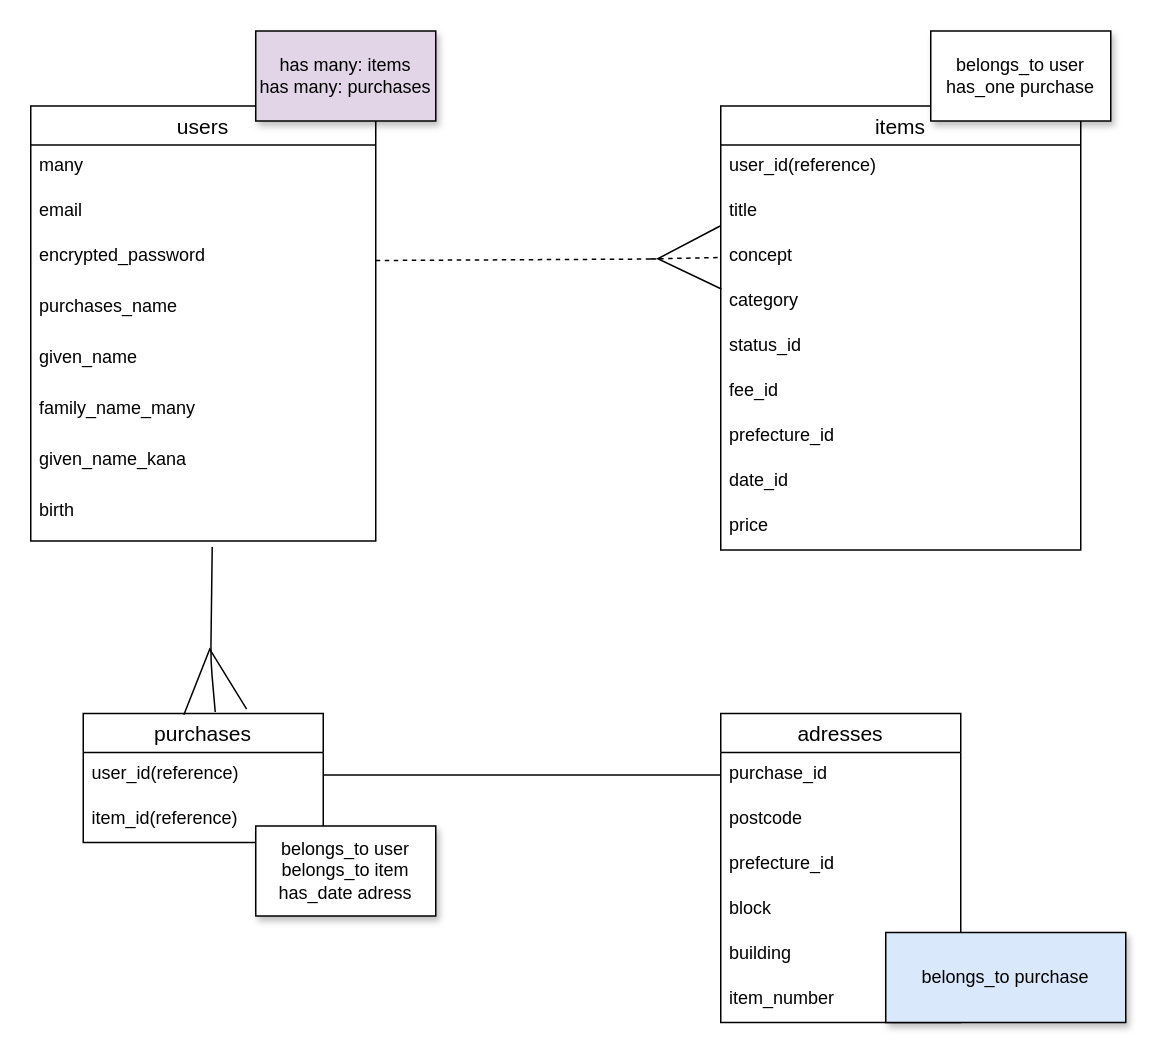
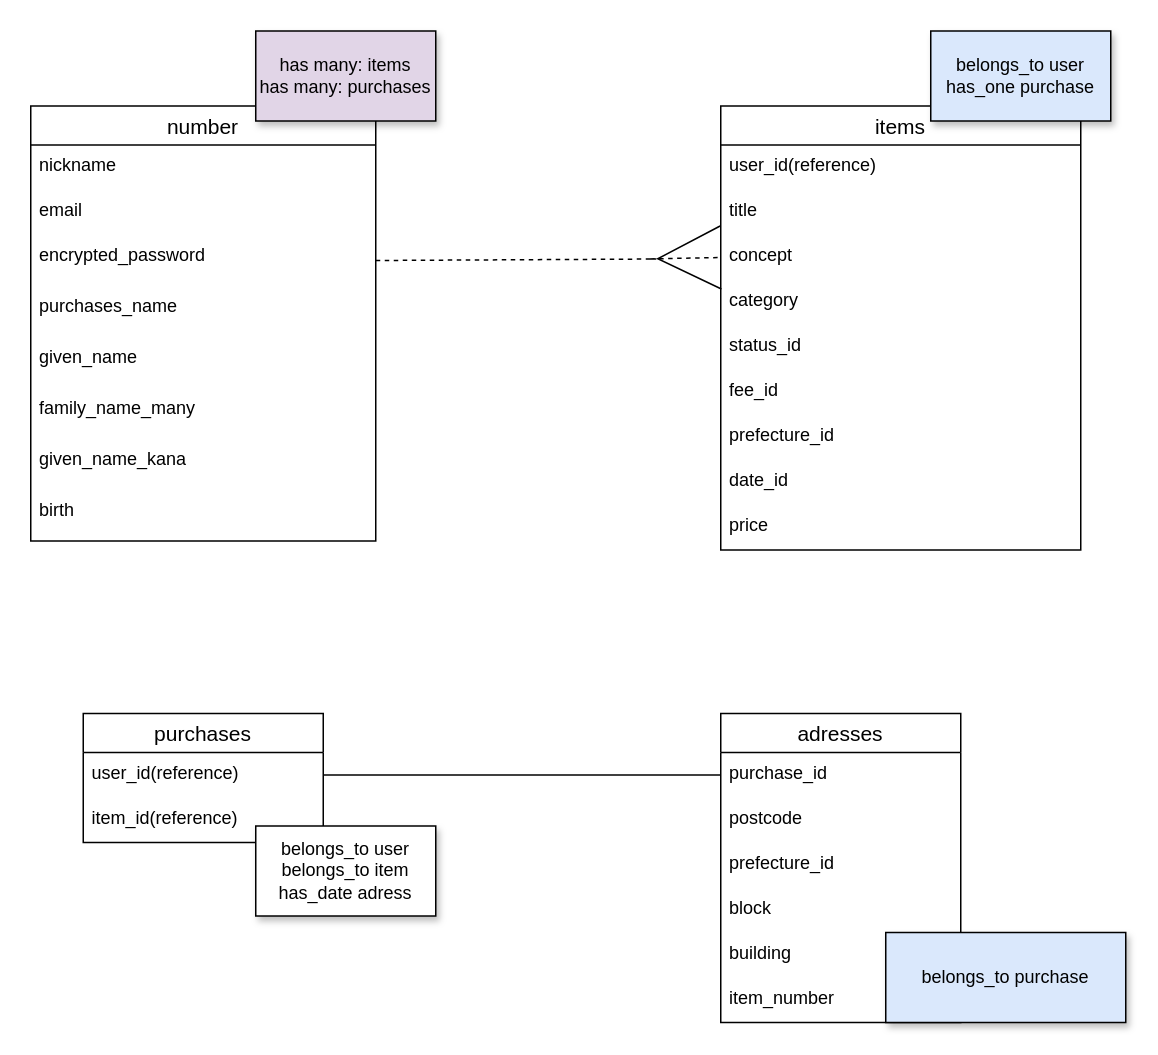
node "belongs_to user has_one purchase": fillcolor #ffffff -> #dae8fc
node "users": label "users" -> "number"
node "many": label "many" -> "nickname"
edge "birth" -> "purchases": removed
